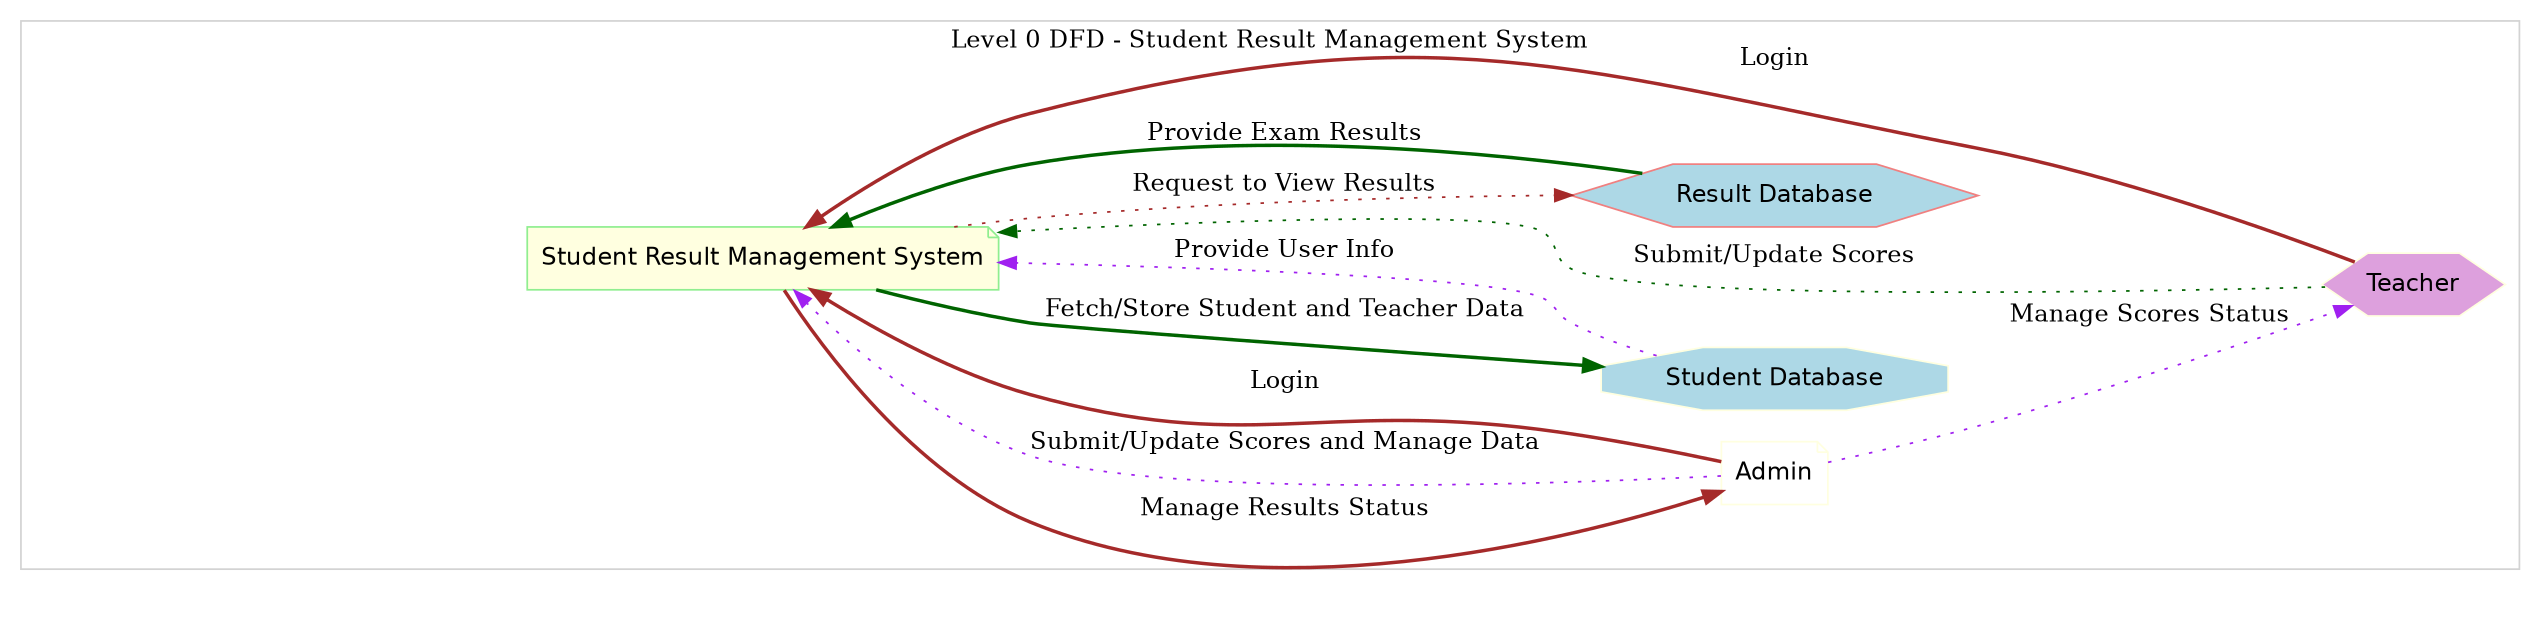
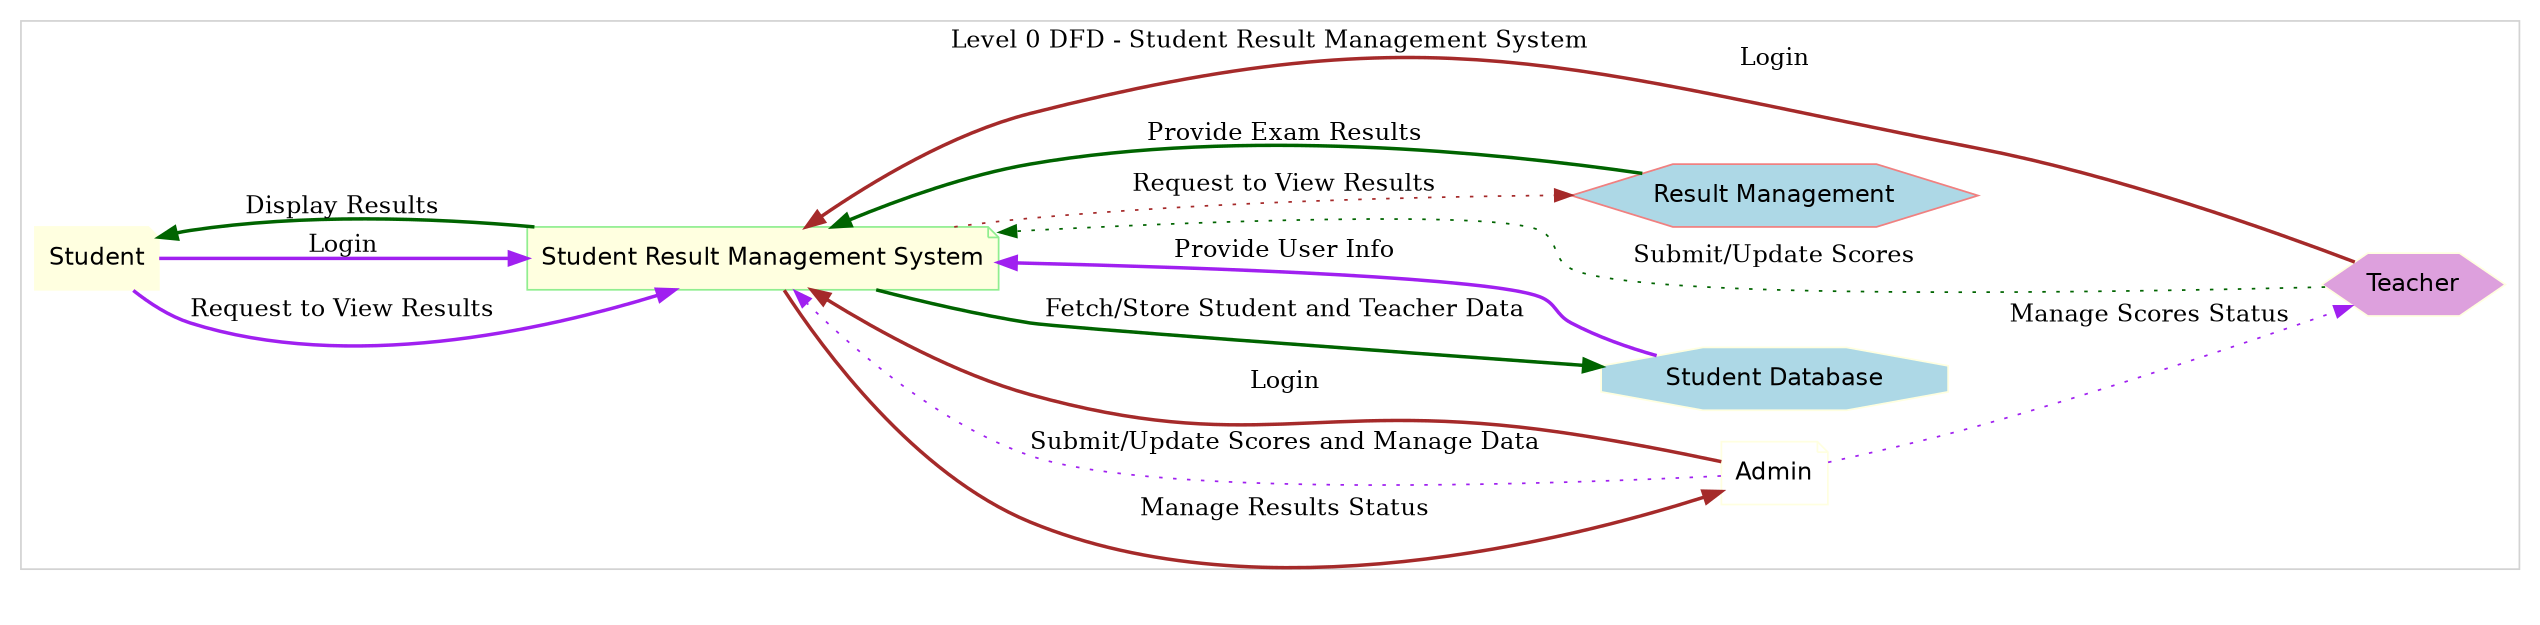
node "Result Database": label "Result Database" -> "Result Management"
node "Student": added
edge "Student Database" -> "Student Result Management System": style dotted -> bold
